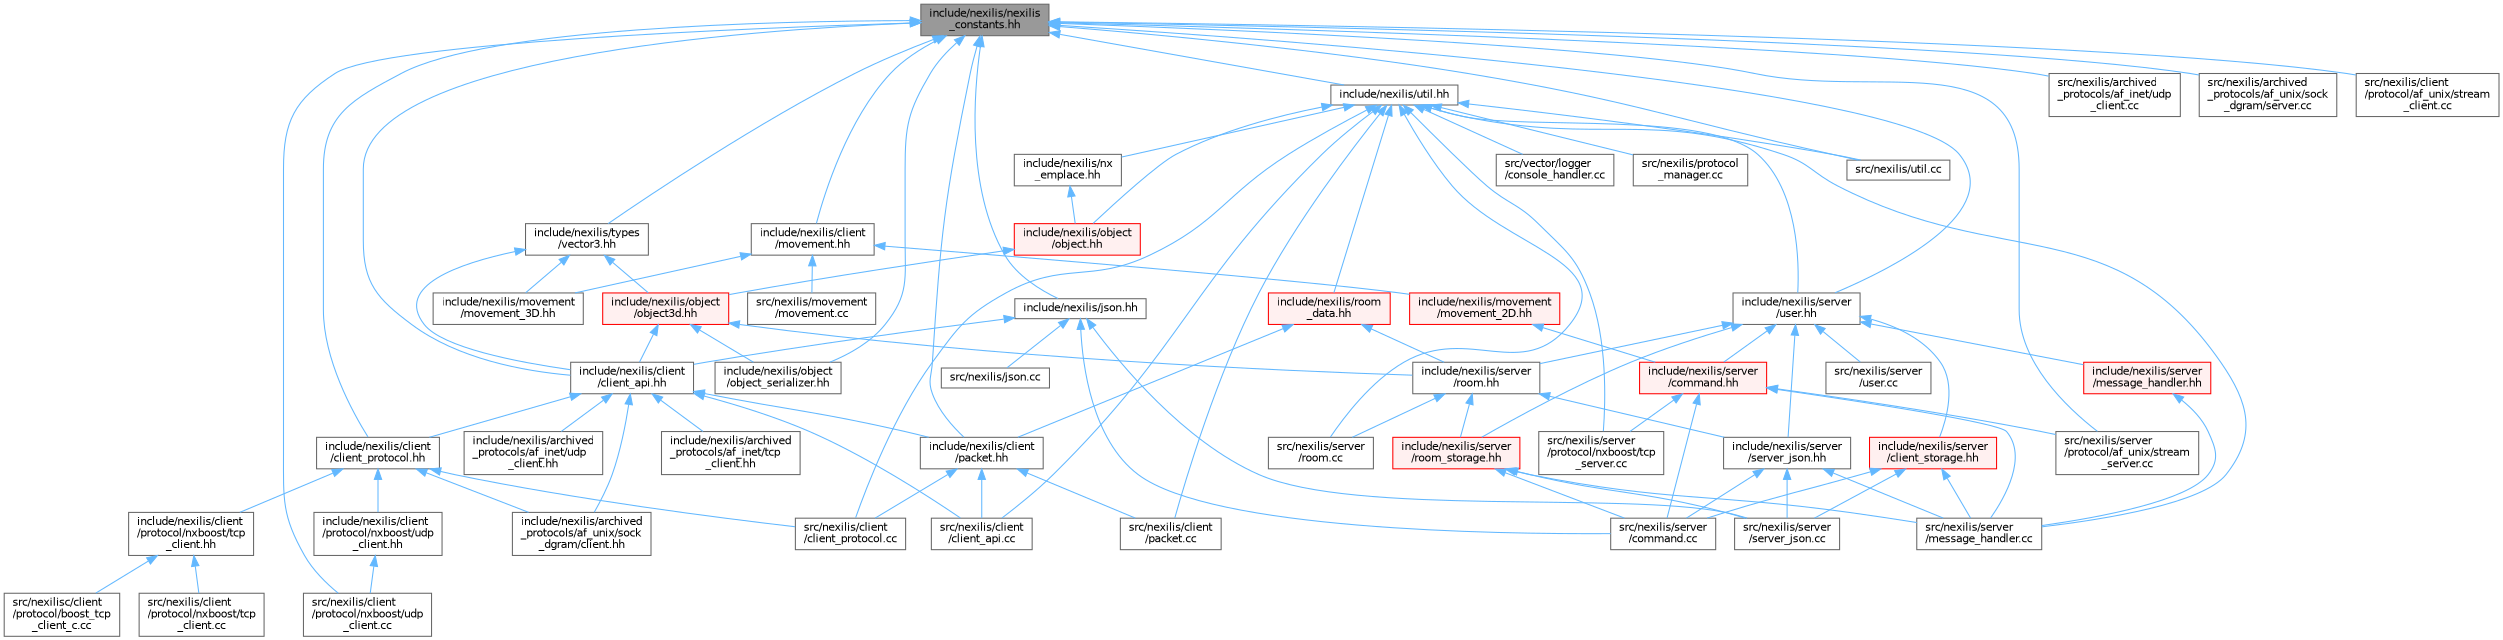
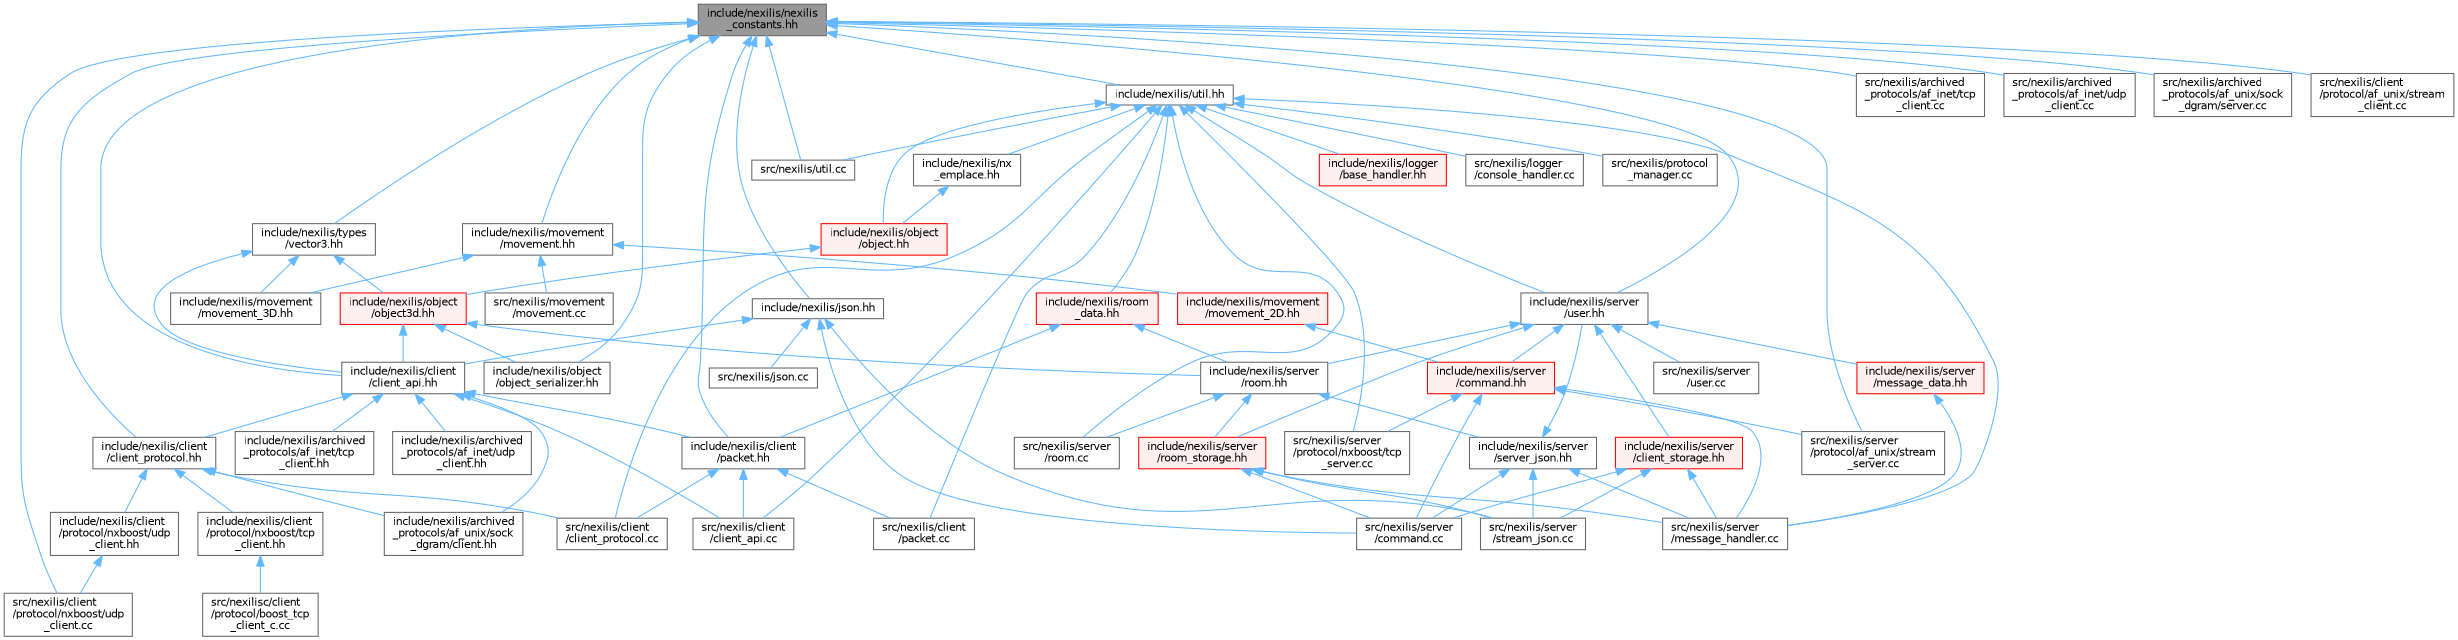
node "src/nexilis/archived _protocols/af_inet/tcp _client.cc": added
node "include/nexilis/logger /base_handler.hh": added
node "src/vector/logger /console_handler.cc": label "src/vector/logger /console_handler.cc" -> "src/nexilis/logger /console_handler.cc"
node "include/nexilis/client /movement.hh": label "include/nexilis/client /movement.hh" -> "include/nexilis/movement /movement.hh"
node "include/nexilis/server /message_handler.hh": label "include/nexilis/server /message_handler.hh" -> "include/nexilis/server /message_data.hh"
edge "include/nexilis/server /server_json.hh" -> "include/nexilis/server /user.hh": reversed
node "src/nexilis/server /server_json.cc": label "src/nexilis/server /server_json.cc" -> "src/nexilis/server /stream_json.cc"
node "src/nexilis/client /protocol/nxboost/tcp _client.cc": removed
